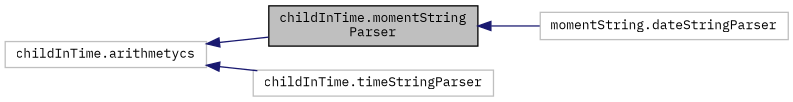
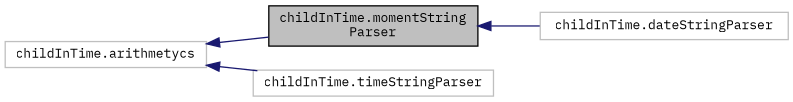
node "momentString.dateStringParser": label "momentString.dateStringParser" -> "childInTime.dateStringParser"
